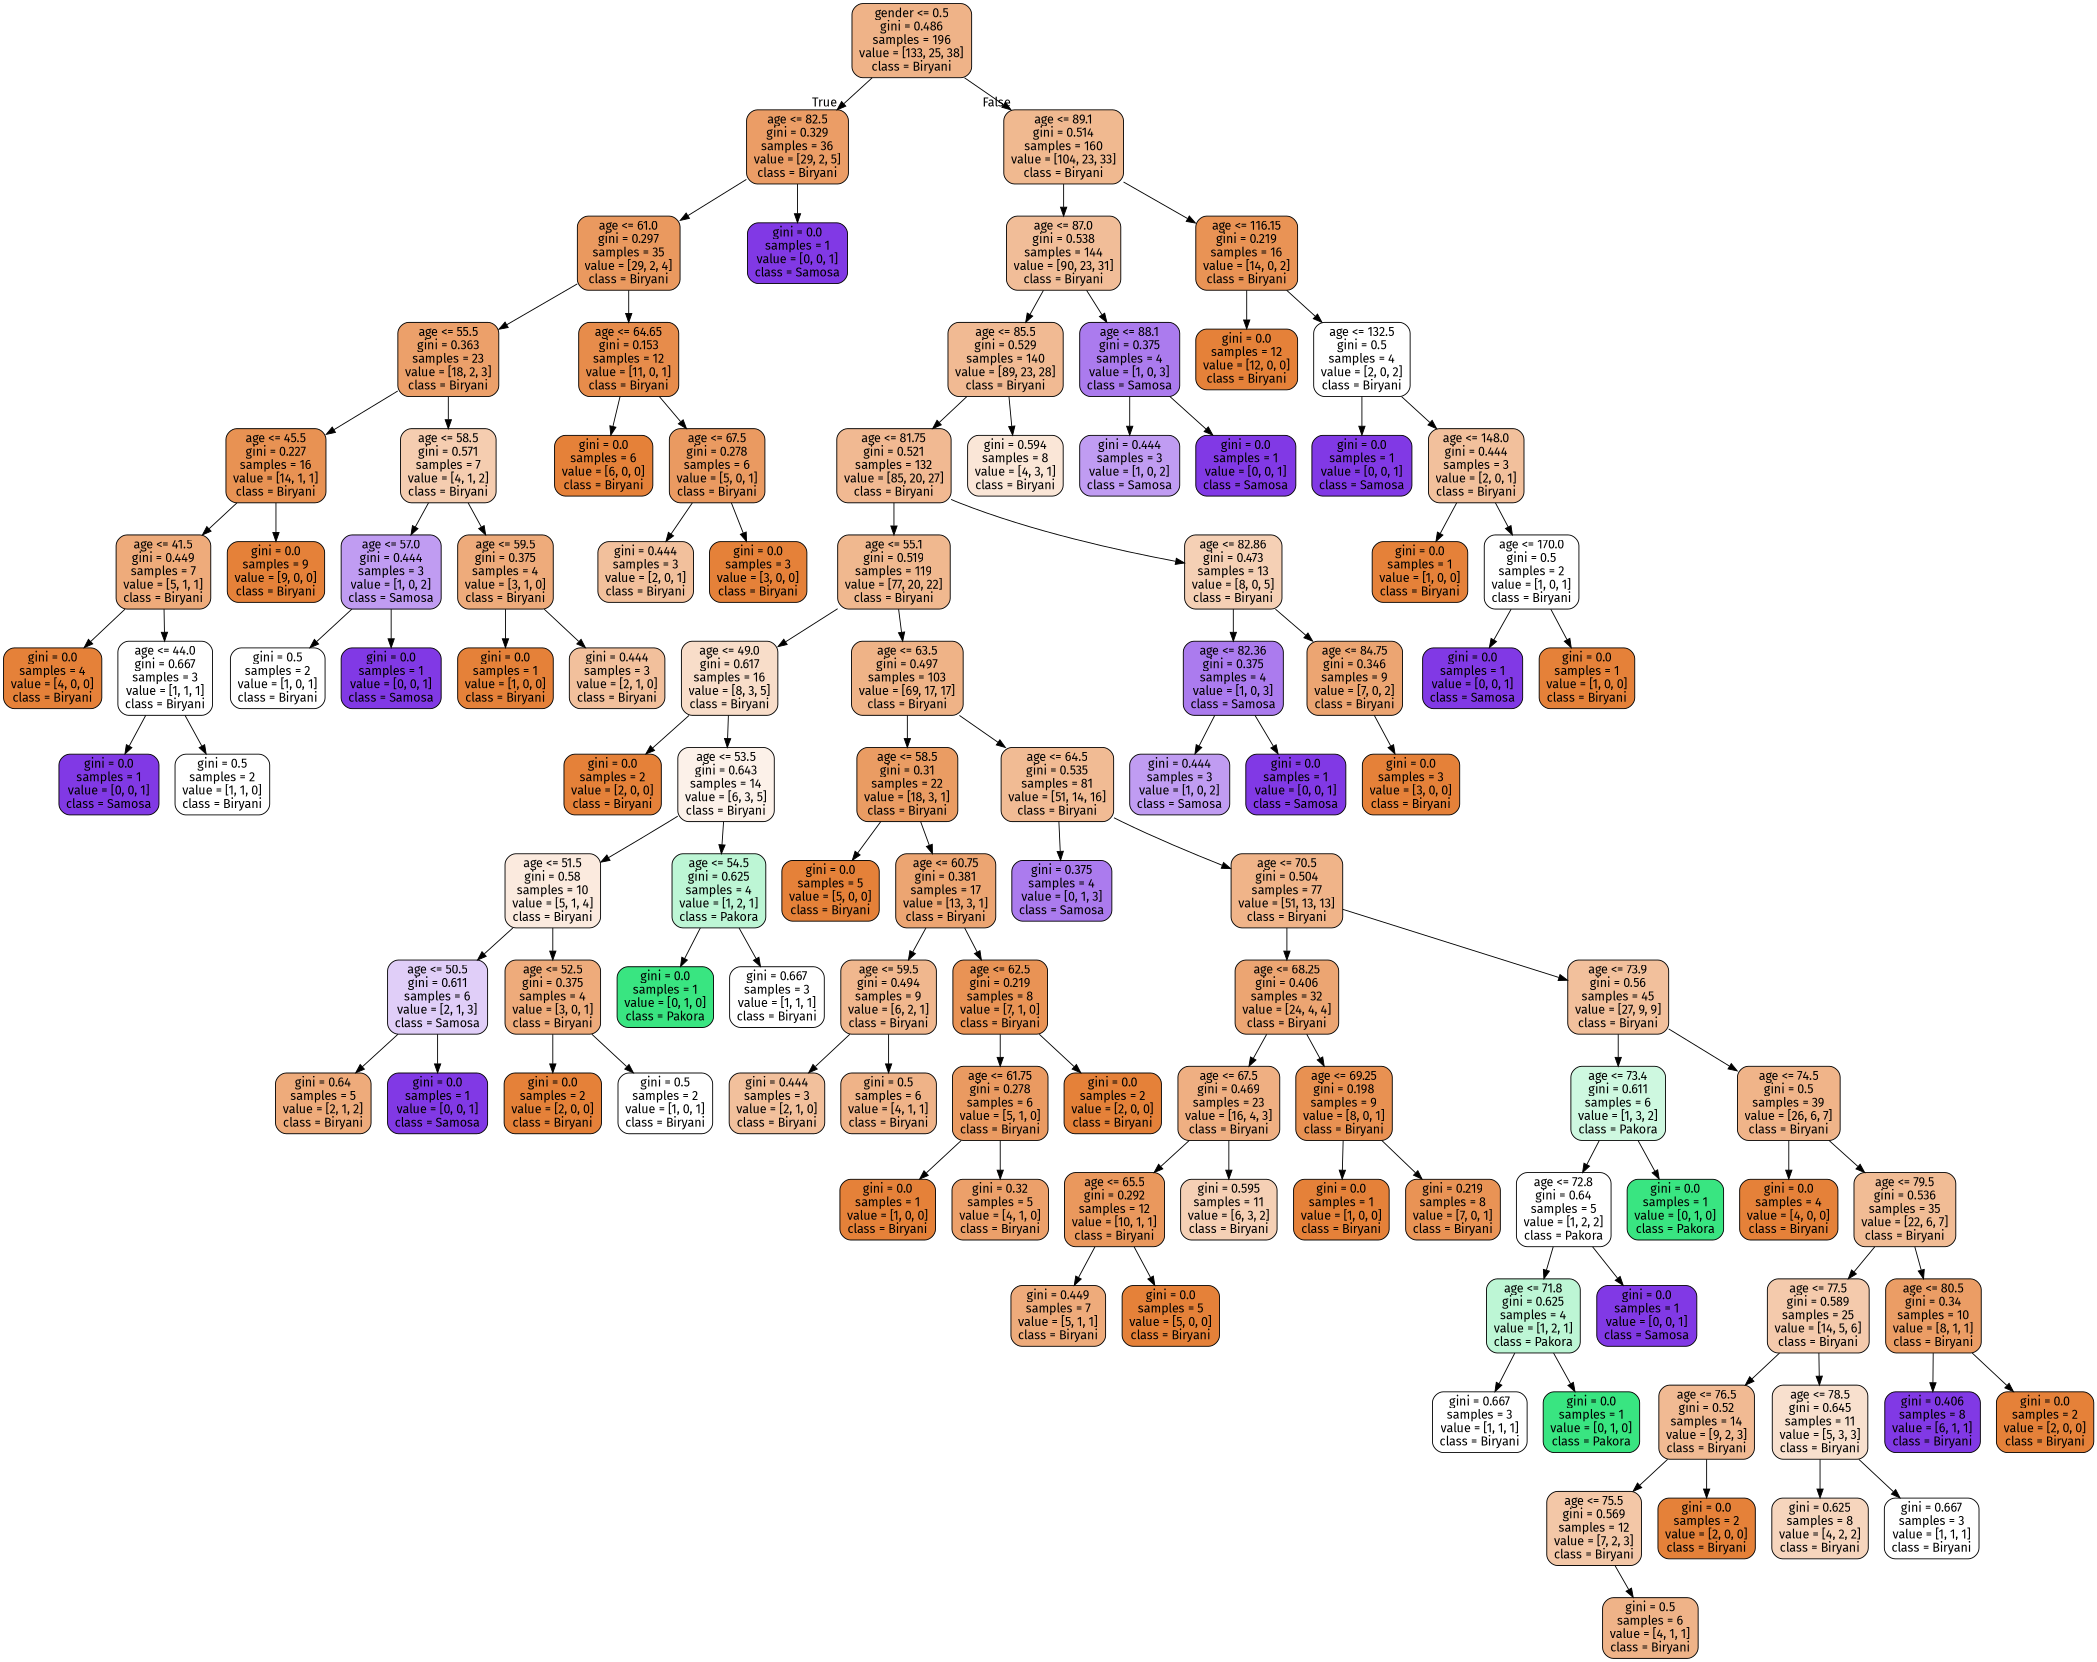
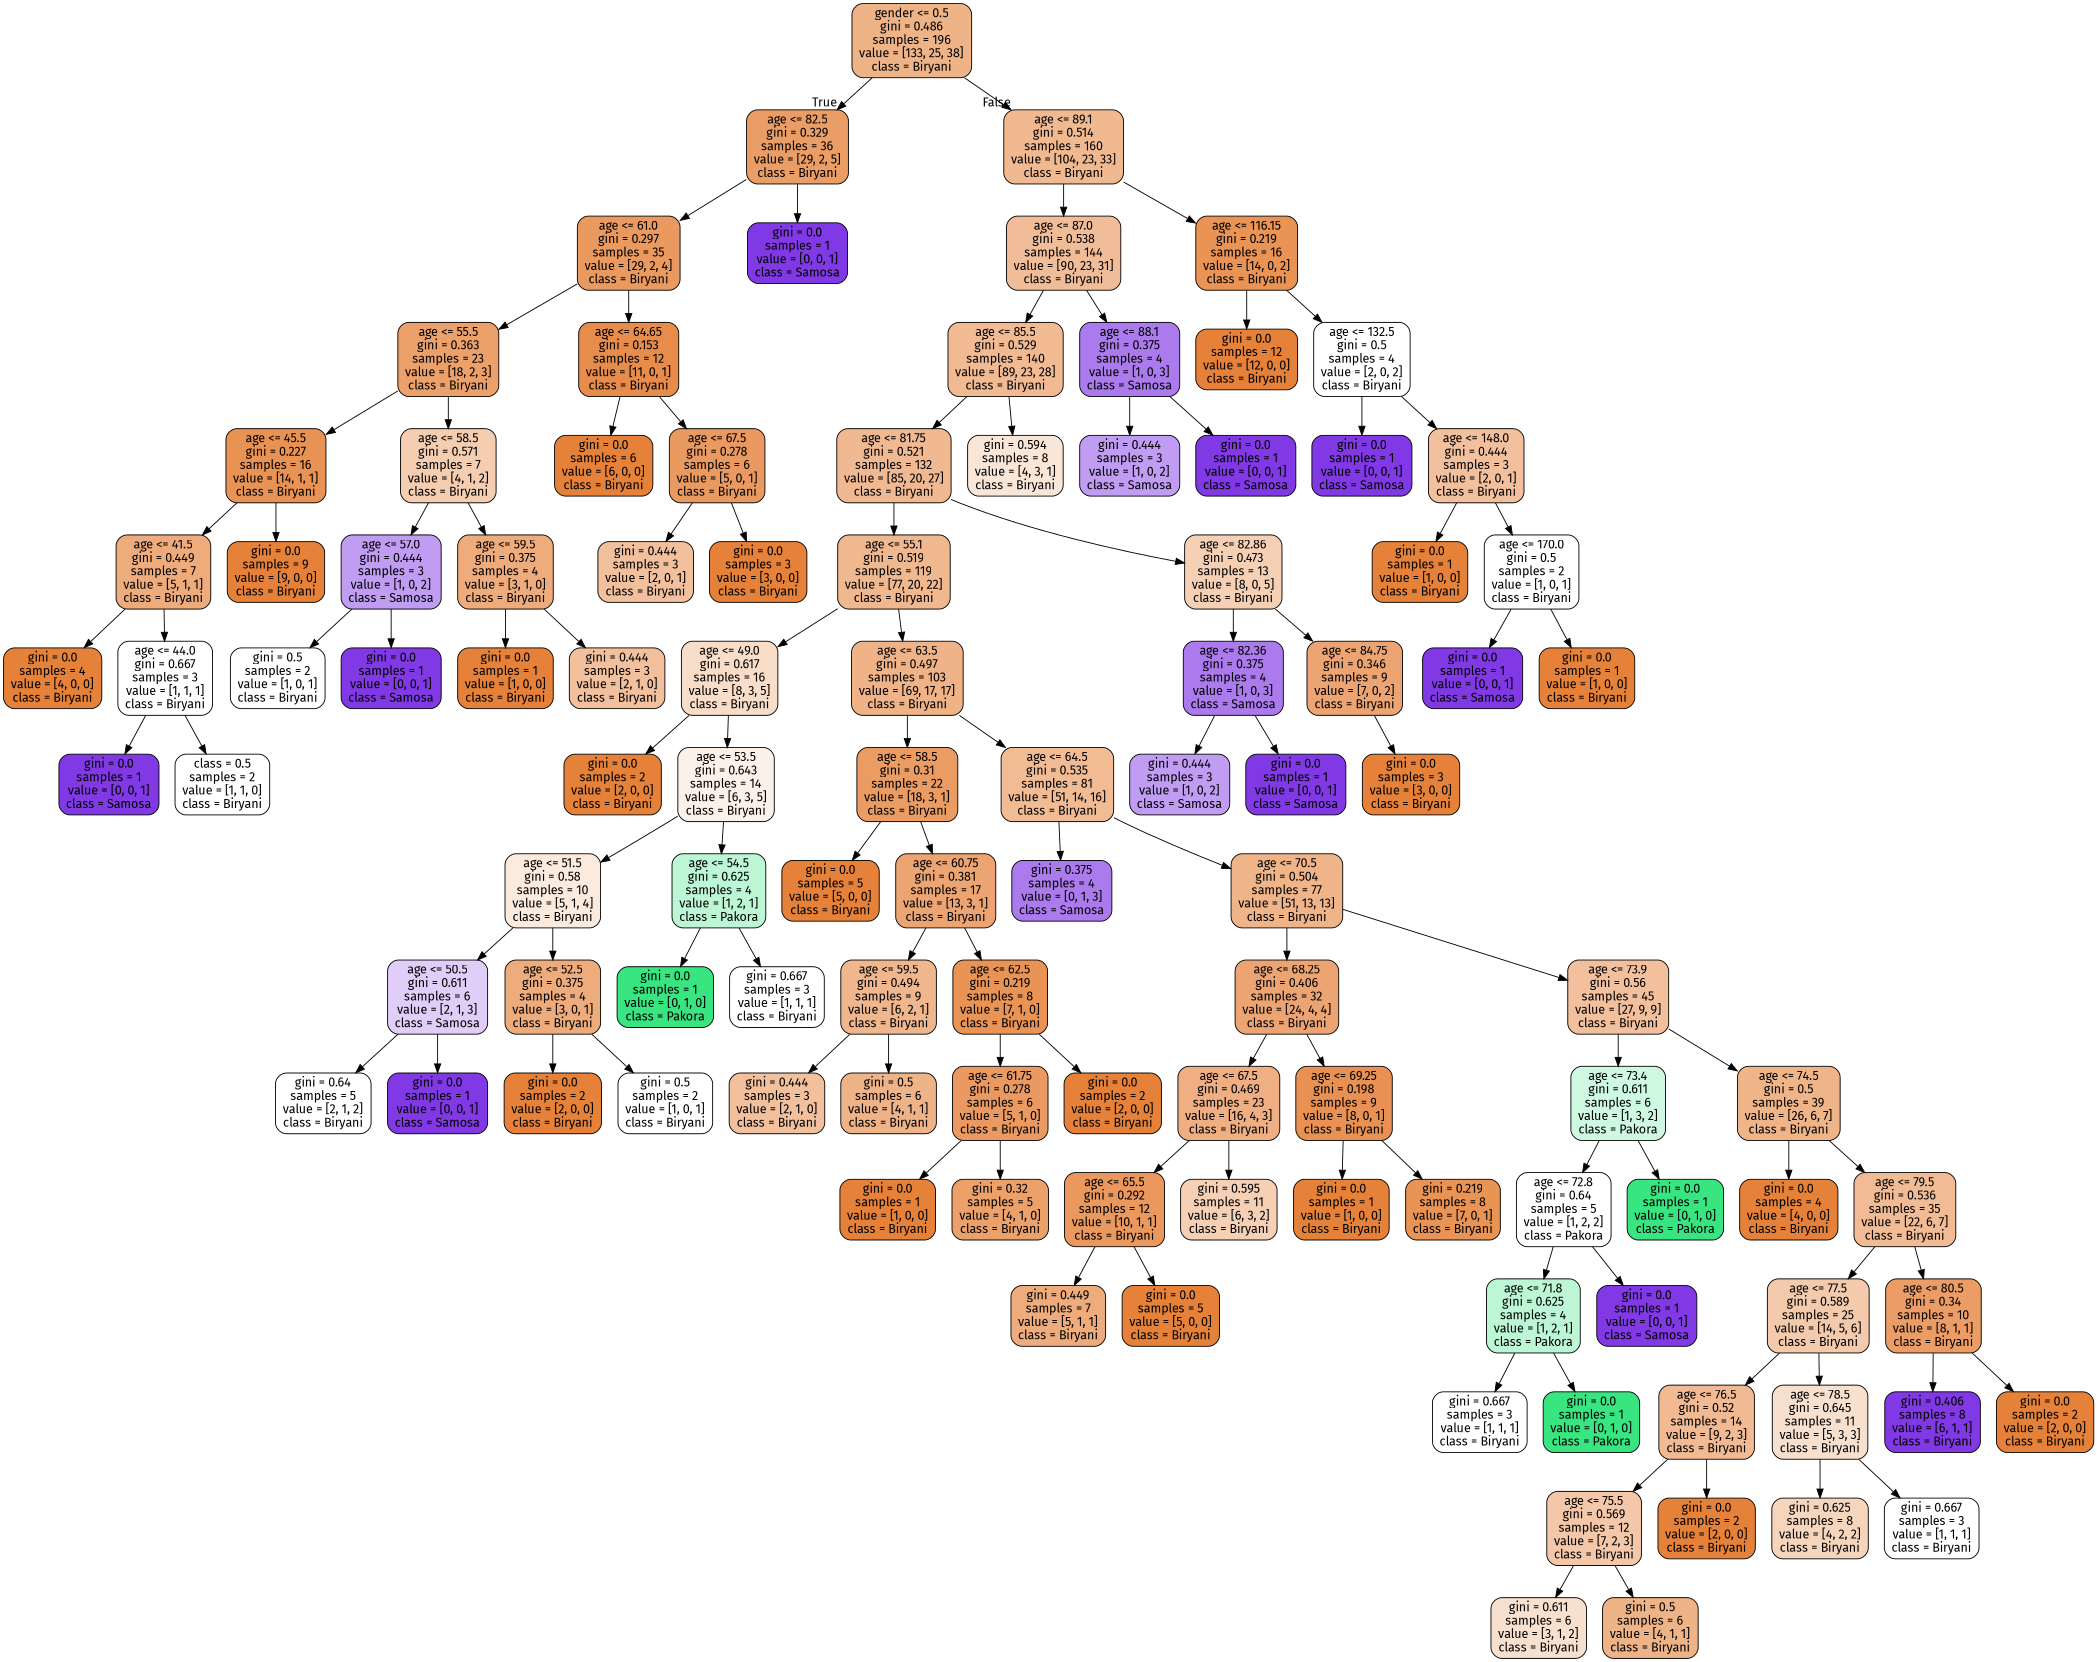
node "gini = 0.5 samples = 2 value = [1, 1, 0] class = Biryani": label "gini = 0.5 samples = 2 value = [1, 1, 0] class = Biryani" -> "class = 0.5 samples = 2 value = [1, 1, 0] class = Biryani"
node "gini = 0.64 samples = 5 value = [2, 1, 2] class = Biryani": fillcolor #eeab7b -> #ffffff
node "gini = 0.611 samples = 6 value = [3, 1, 2] class = Biryani": added
